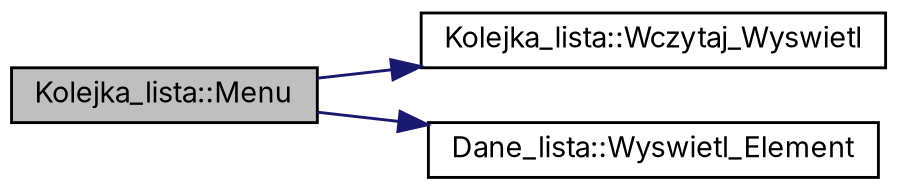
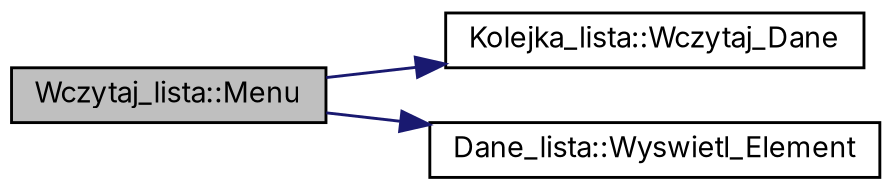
node "Kolejka_lista::Wczytaj_Wyswietl": label "Kolejka_lista::Wczytaj_Wyswietl" -> "Kolejka_lista::Wczytaj_Dane"
node "Kolejka_lista::Menu": label "Kolejka_lista::Menu" -> "Wczytaj_lista::Menu"
